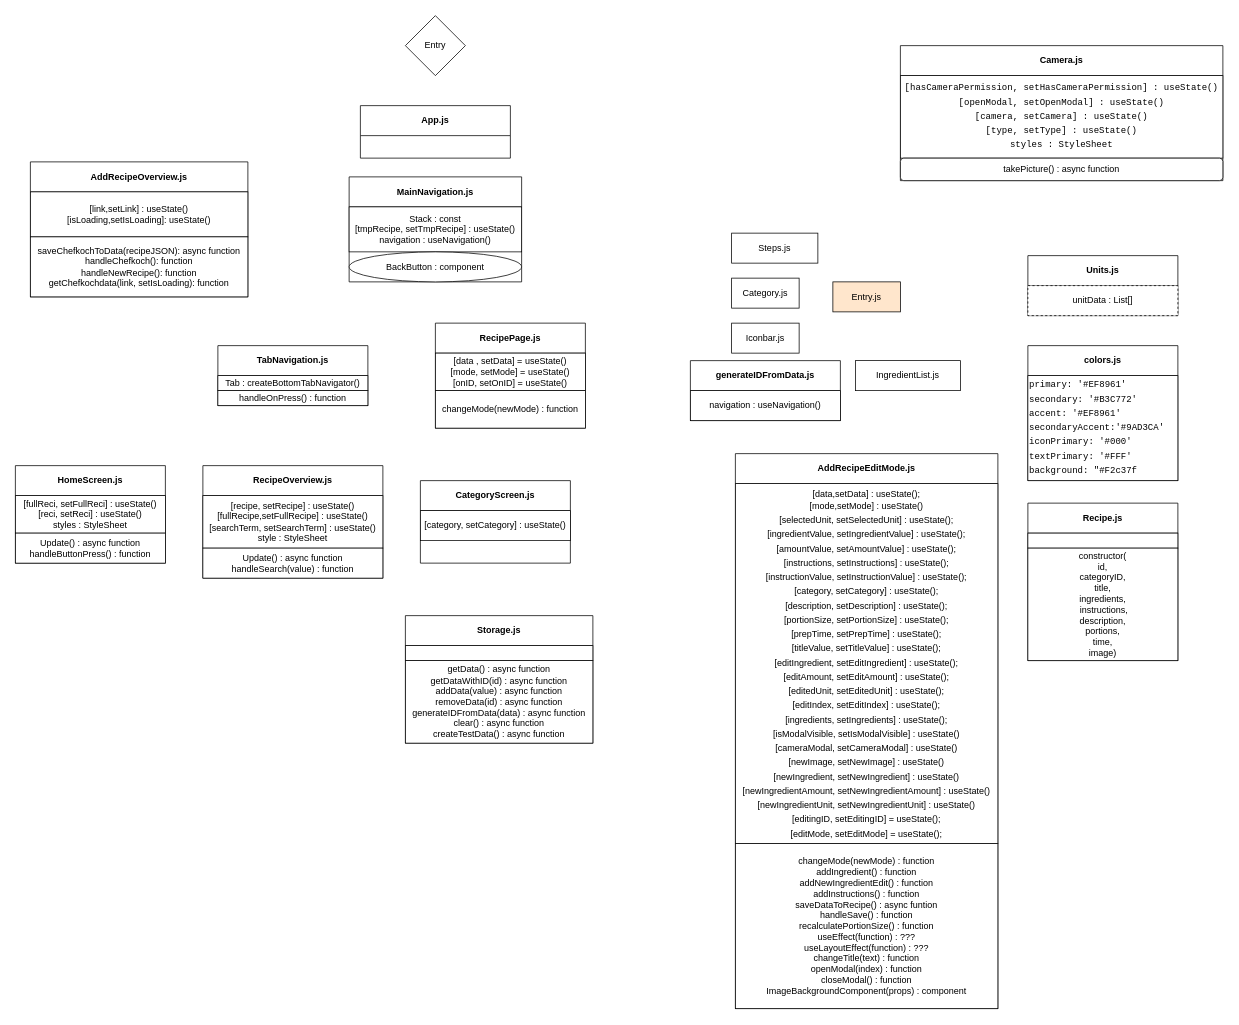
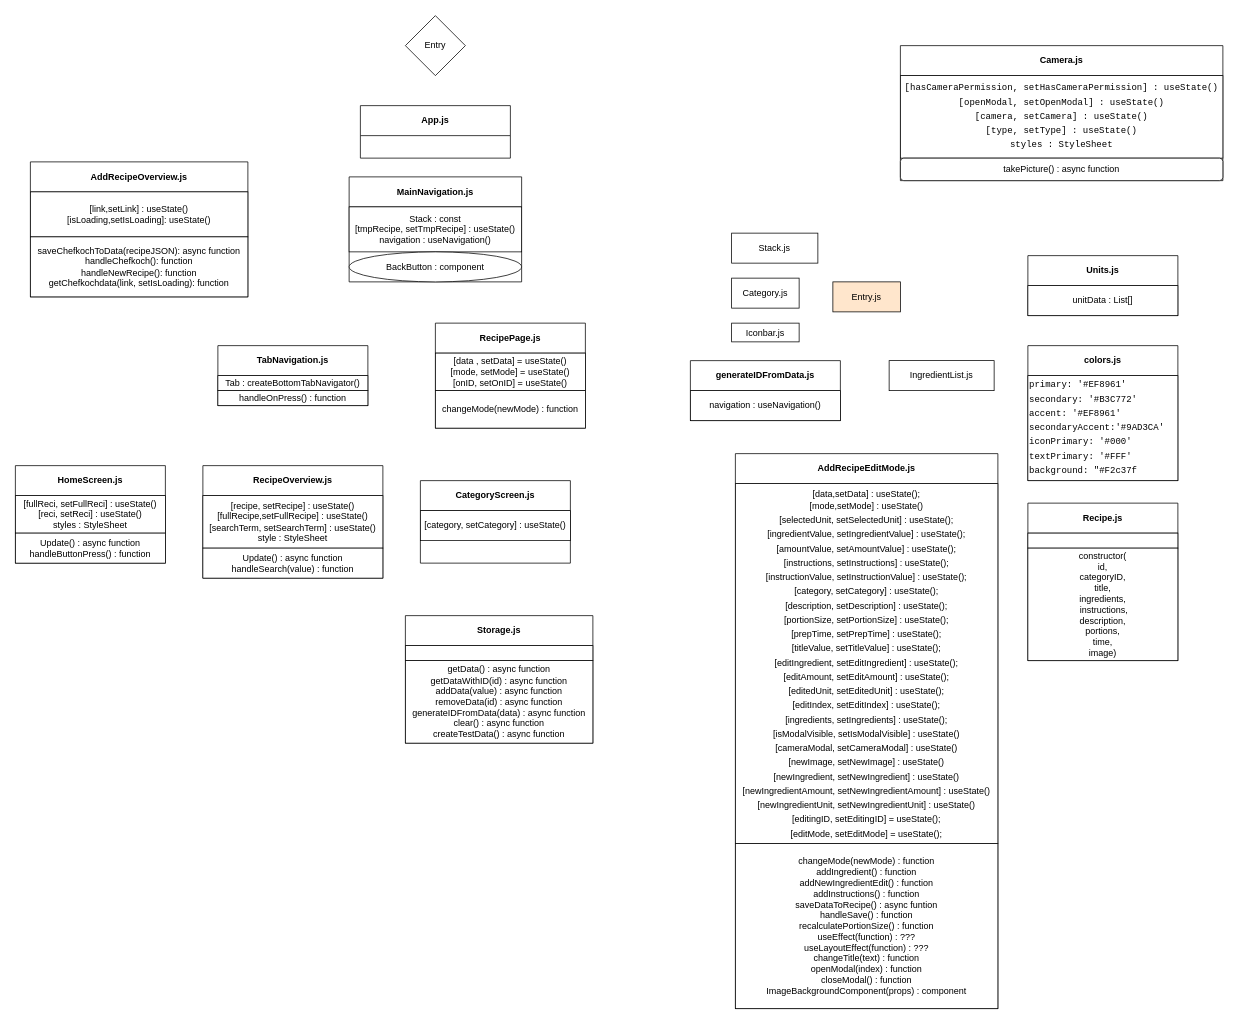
node "Steps.js": label "Steps.js" -> "Stack.js"
node "unitData : List[]": style dashed -> solid
node "Iconbar.js": size 68x30 -> 68x19
node "IngredientList.js": moved (908, 375) -> (942, 375)
